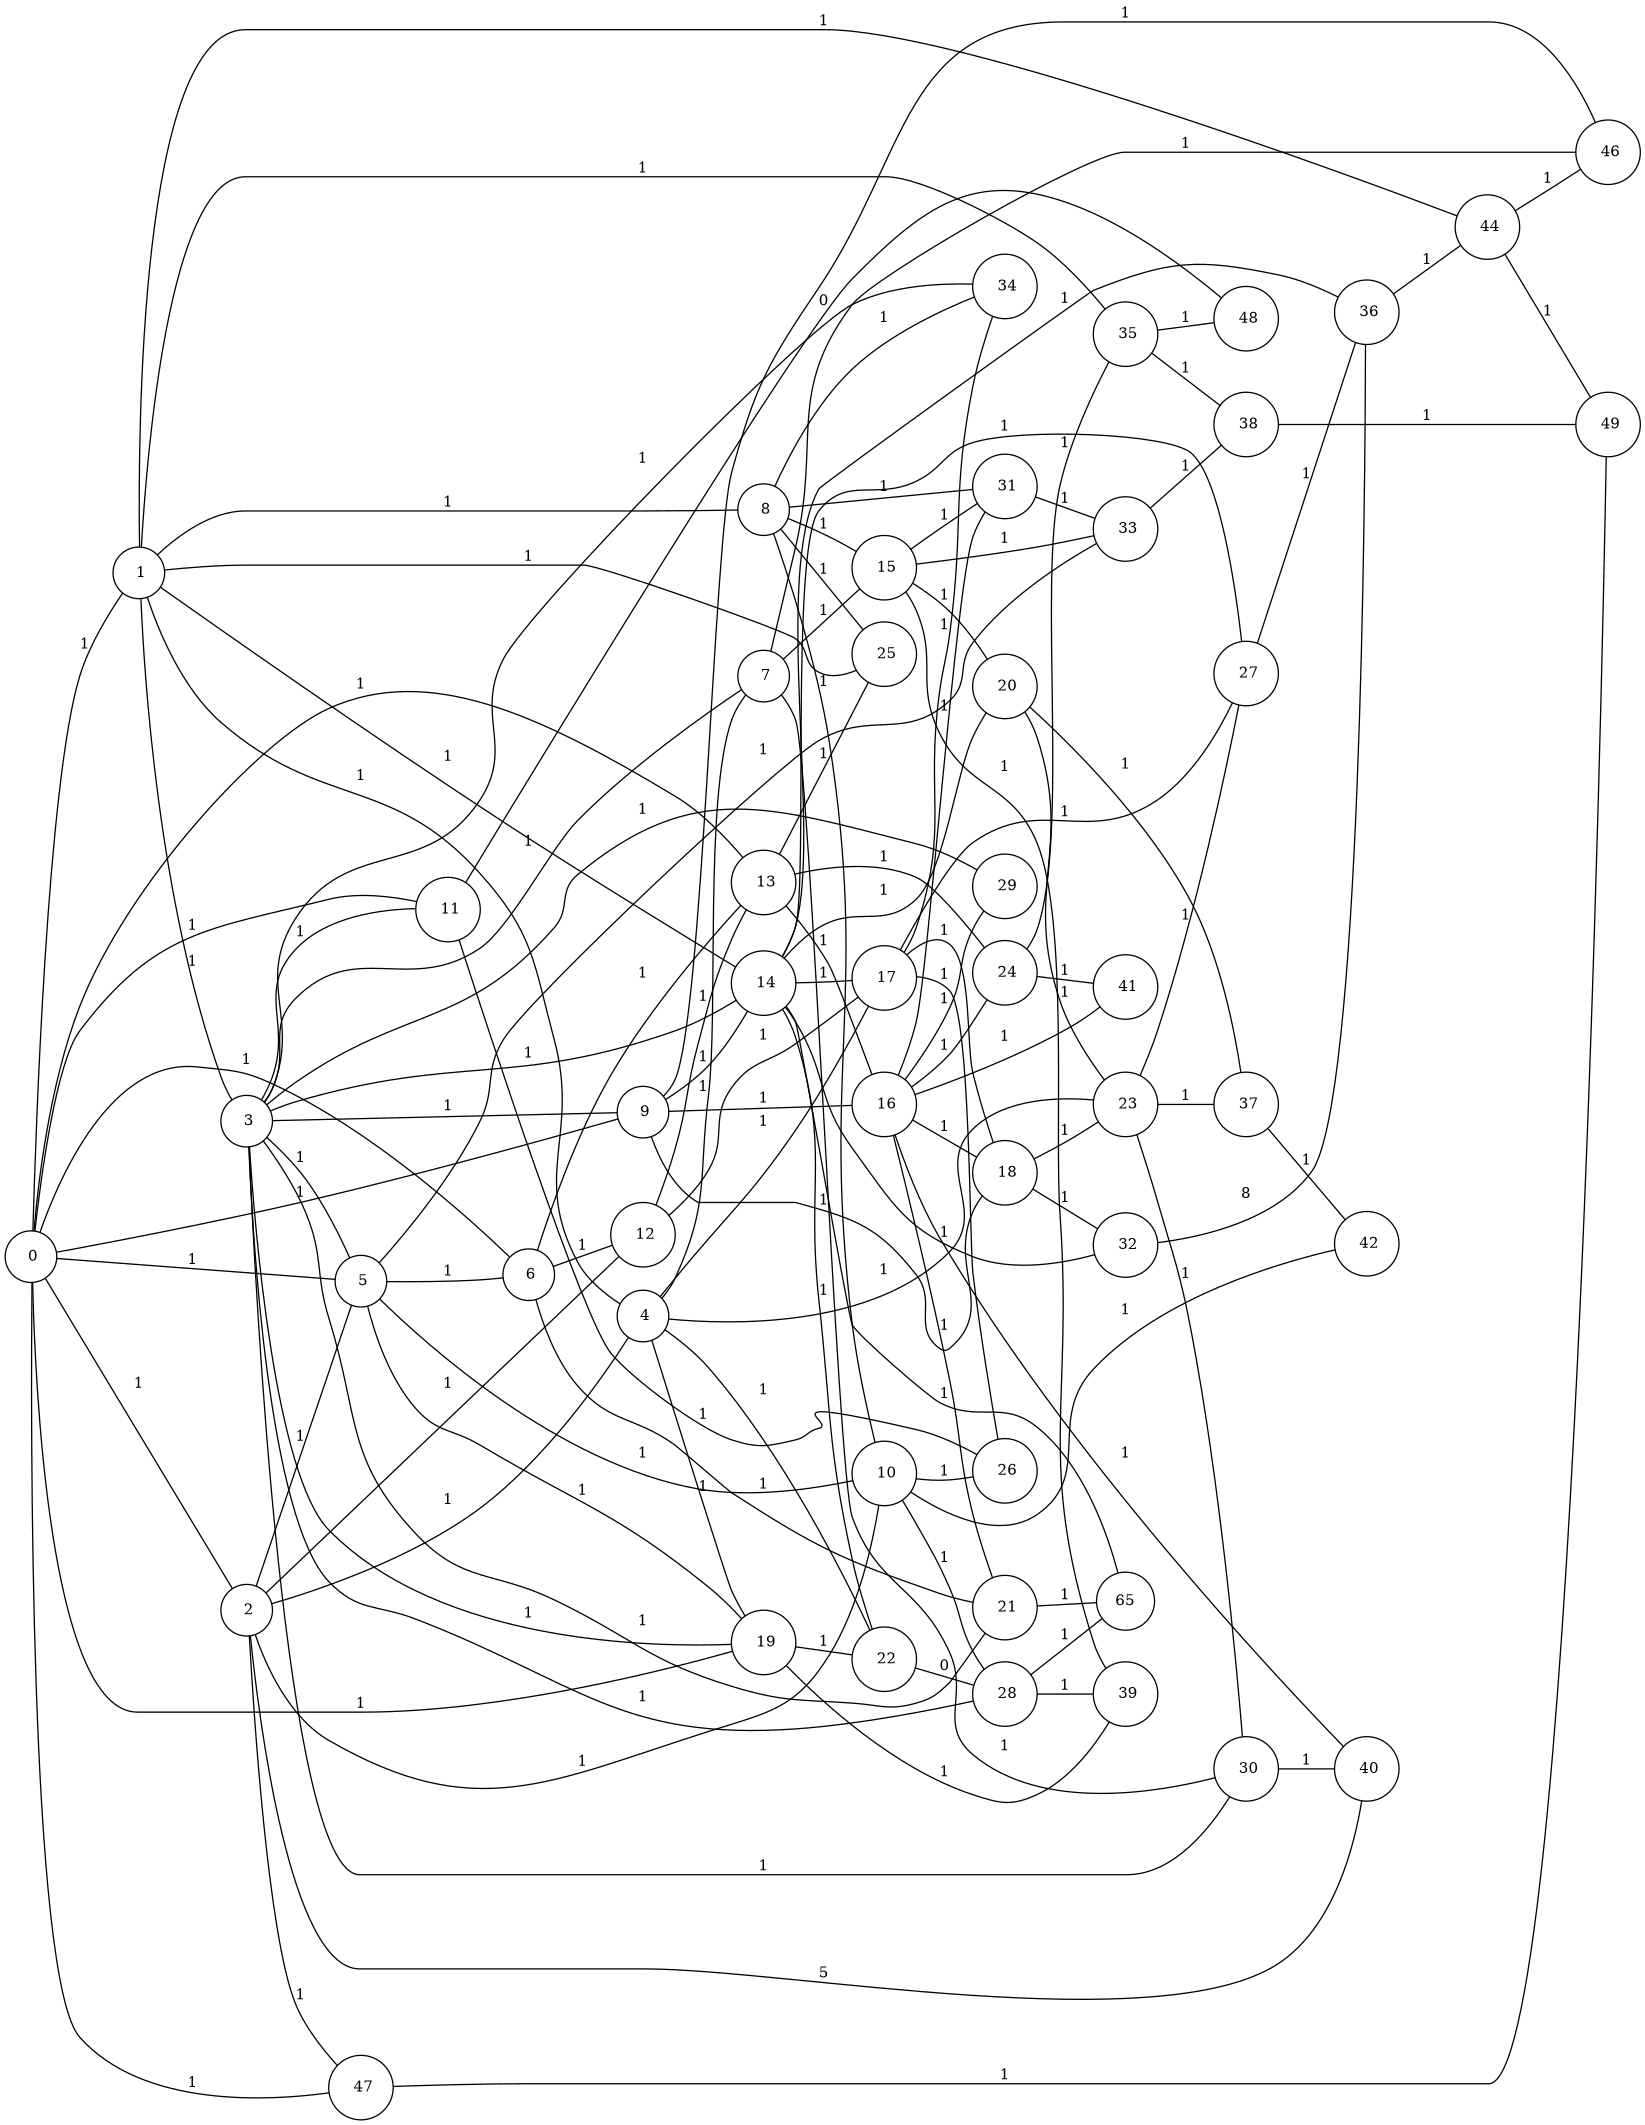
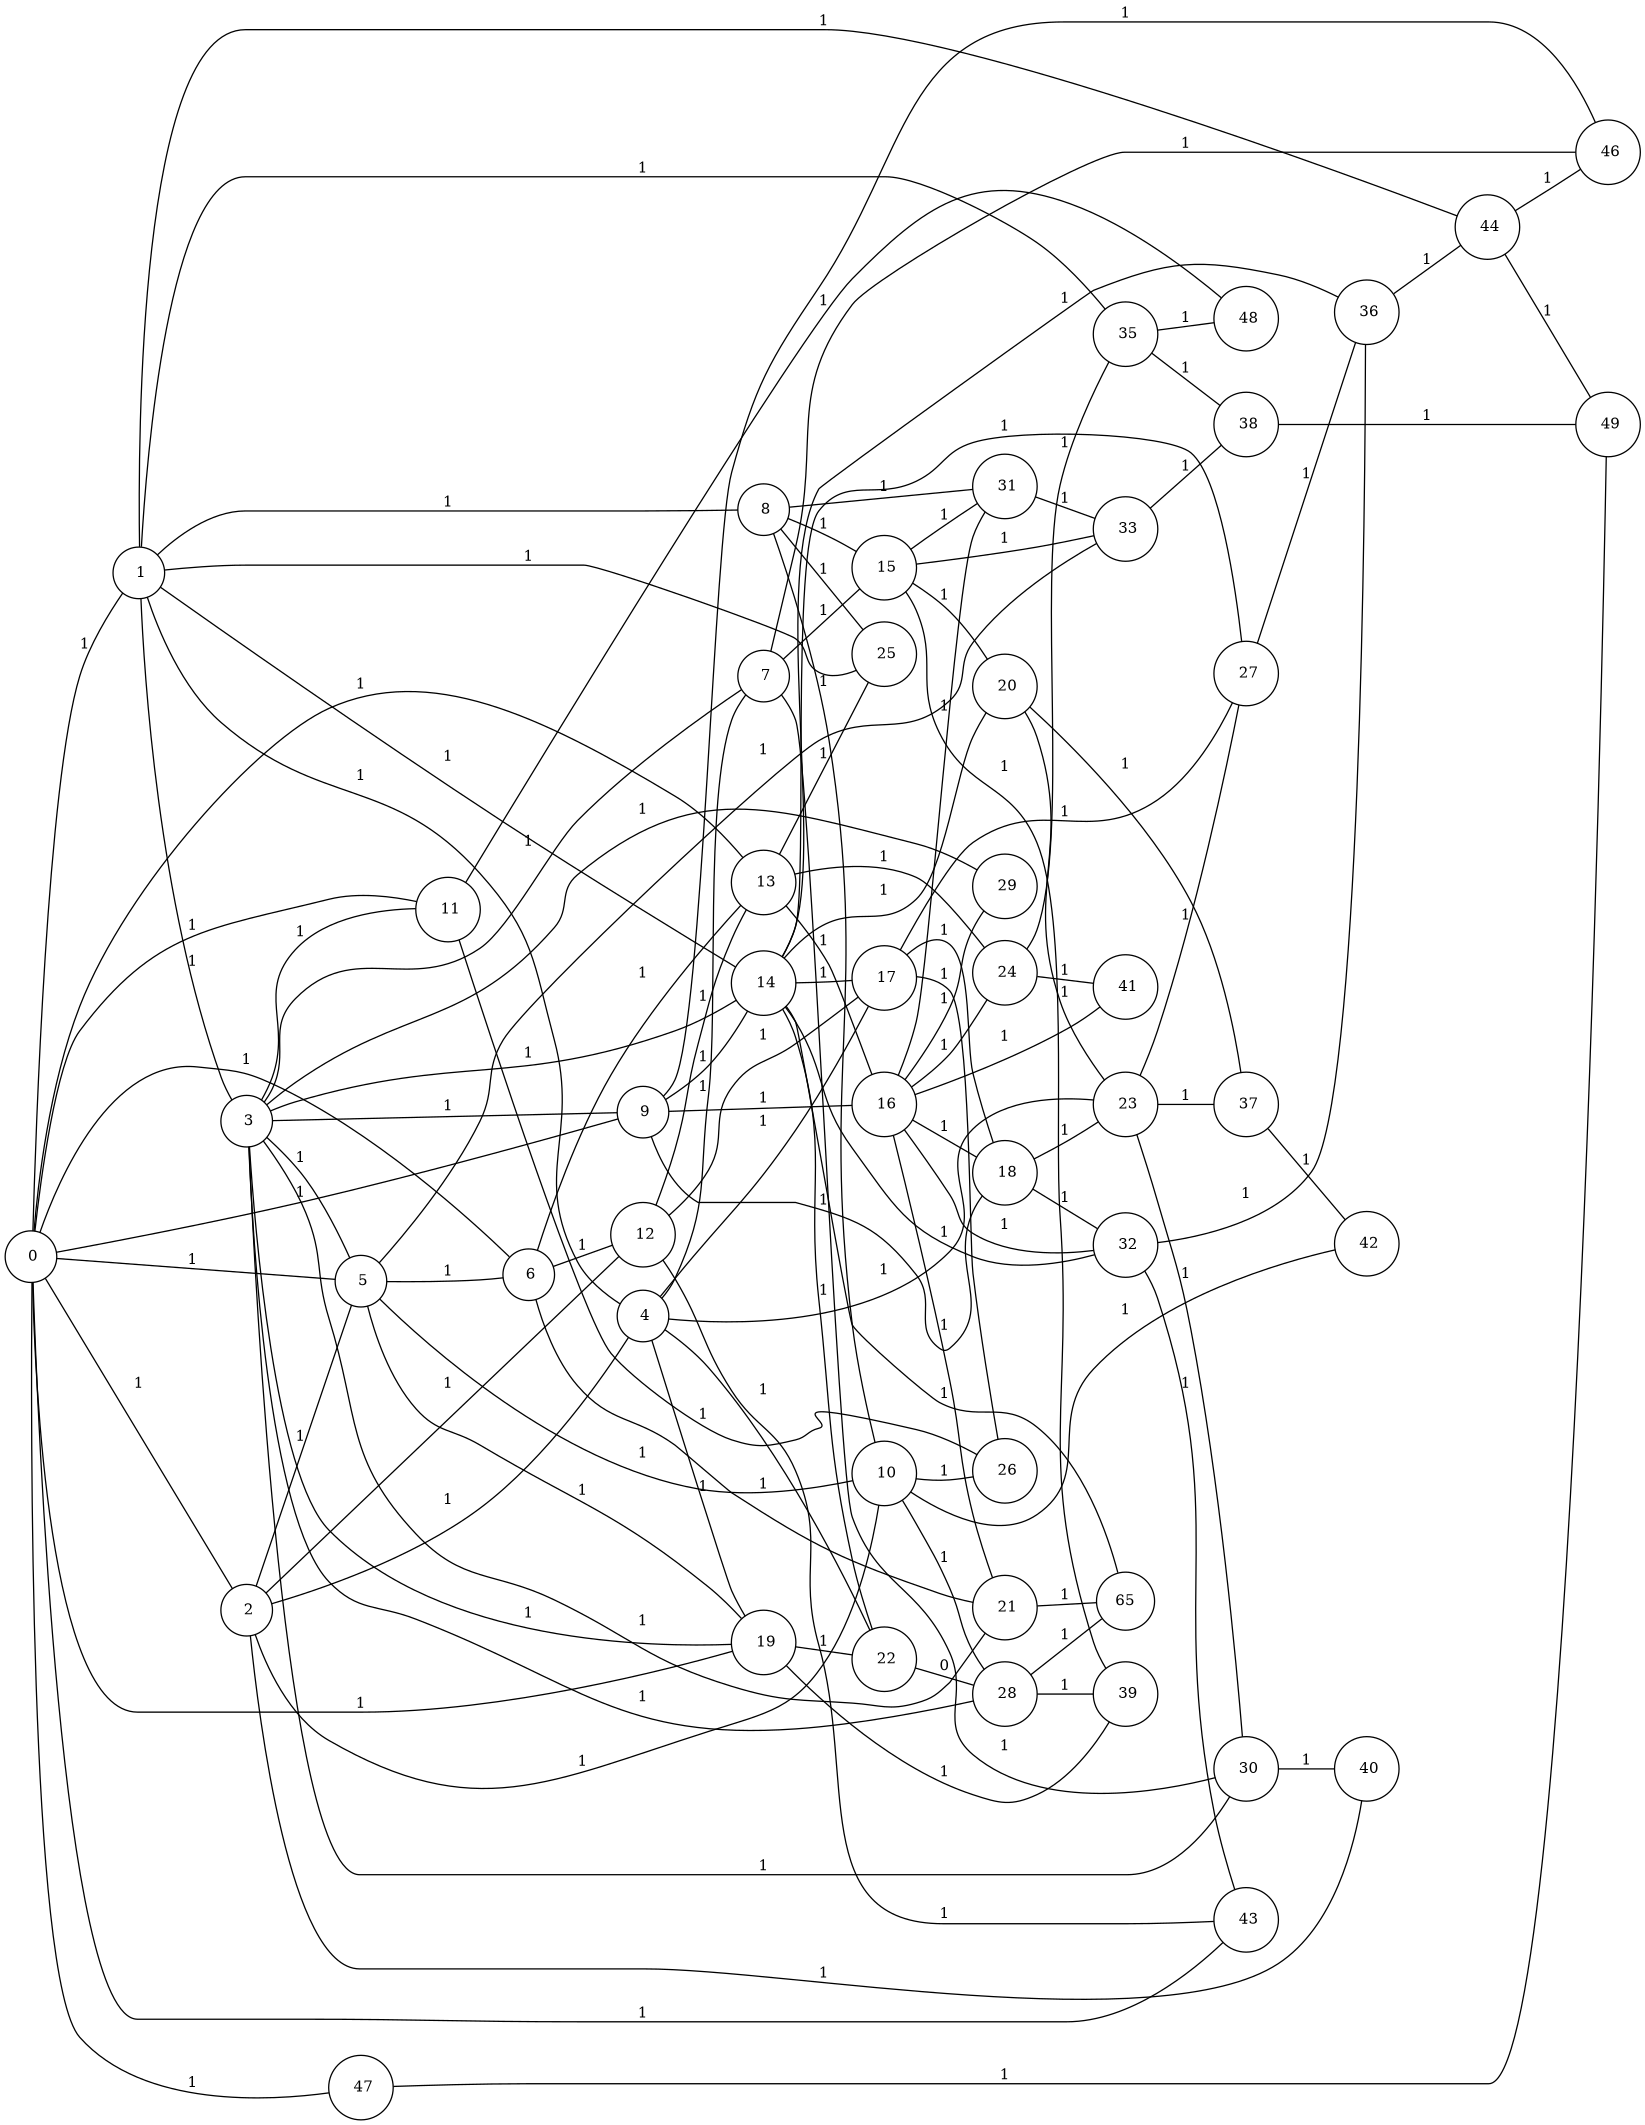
node "34": removed
edge "48" -- "11": label "0" -> "1"
edge "36" -- "32": label "8" -> "1"
edge "16" -- "40": now "16" -- "32"
edge "2" -- "47": removed, label "1"
node "43": added
edge "2" -- "40": label "5" -> "1"
